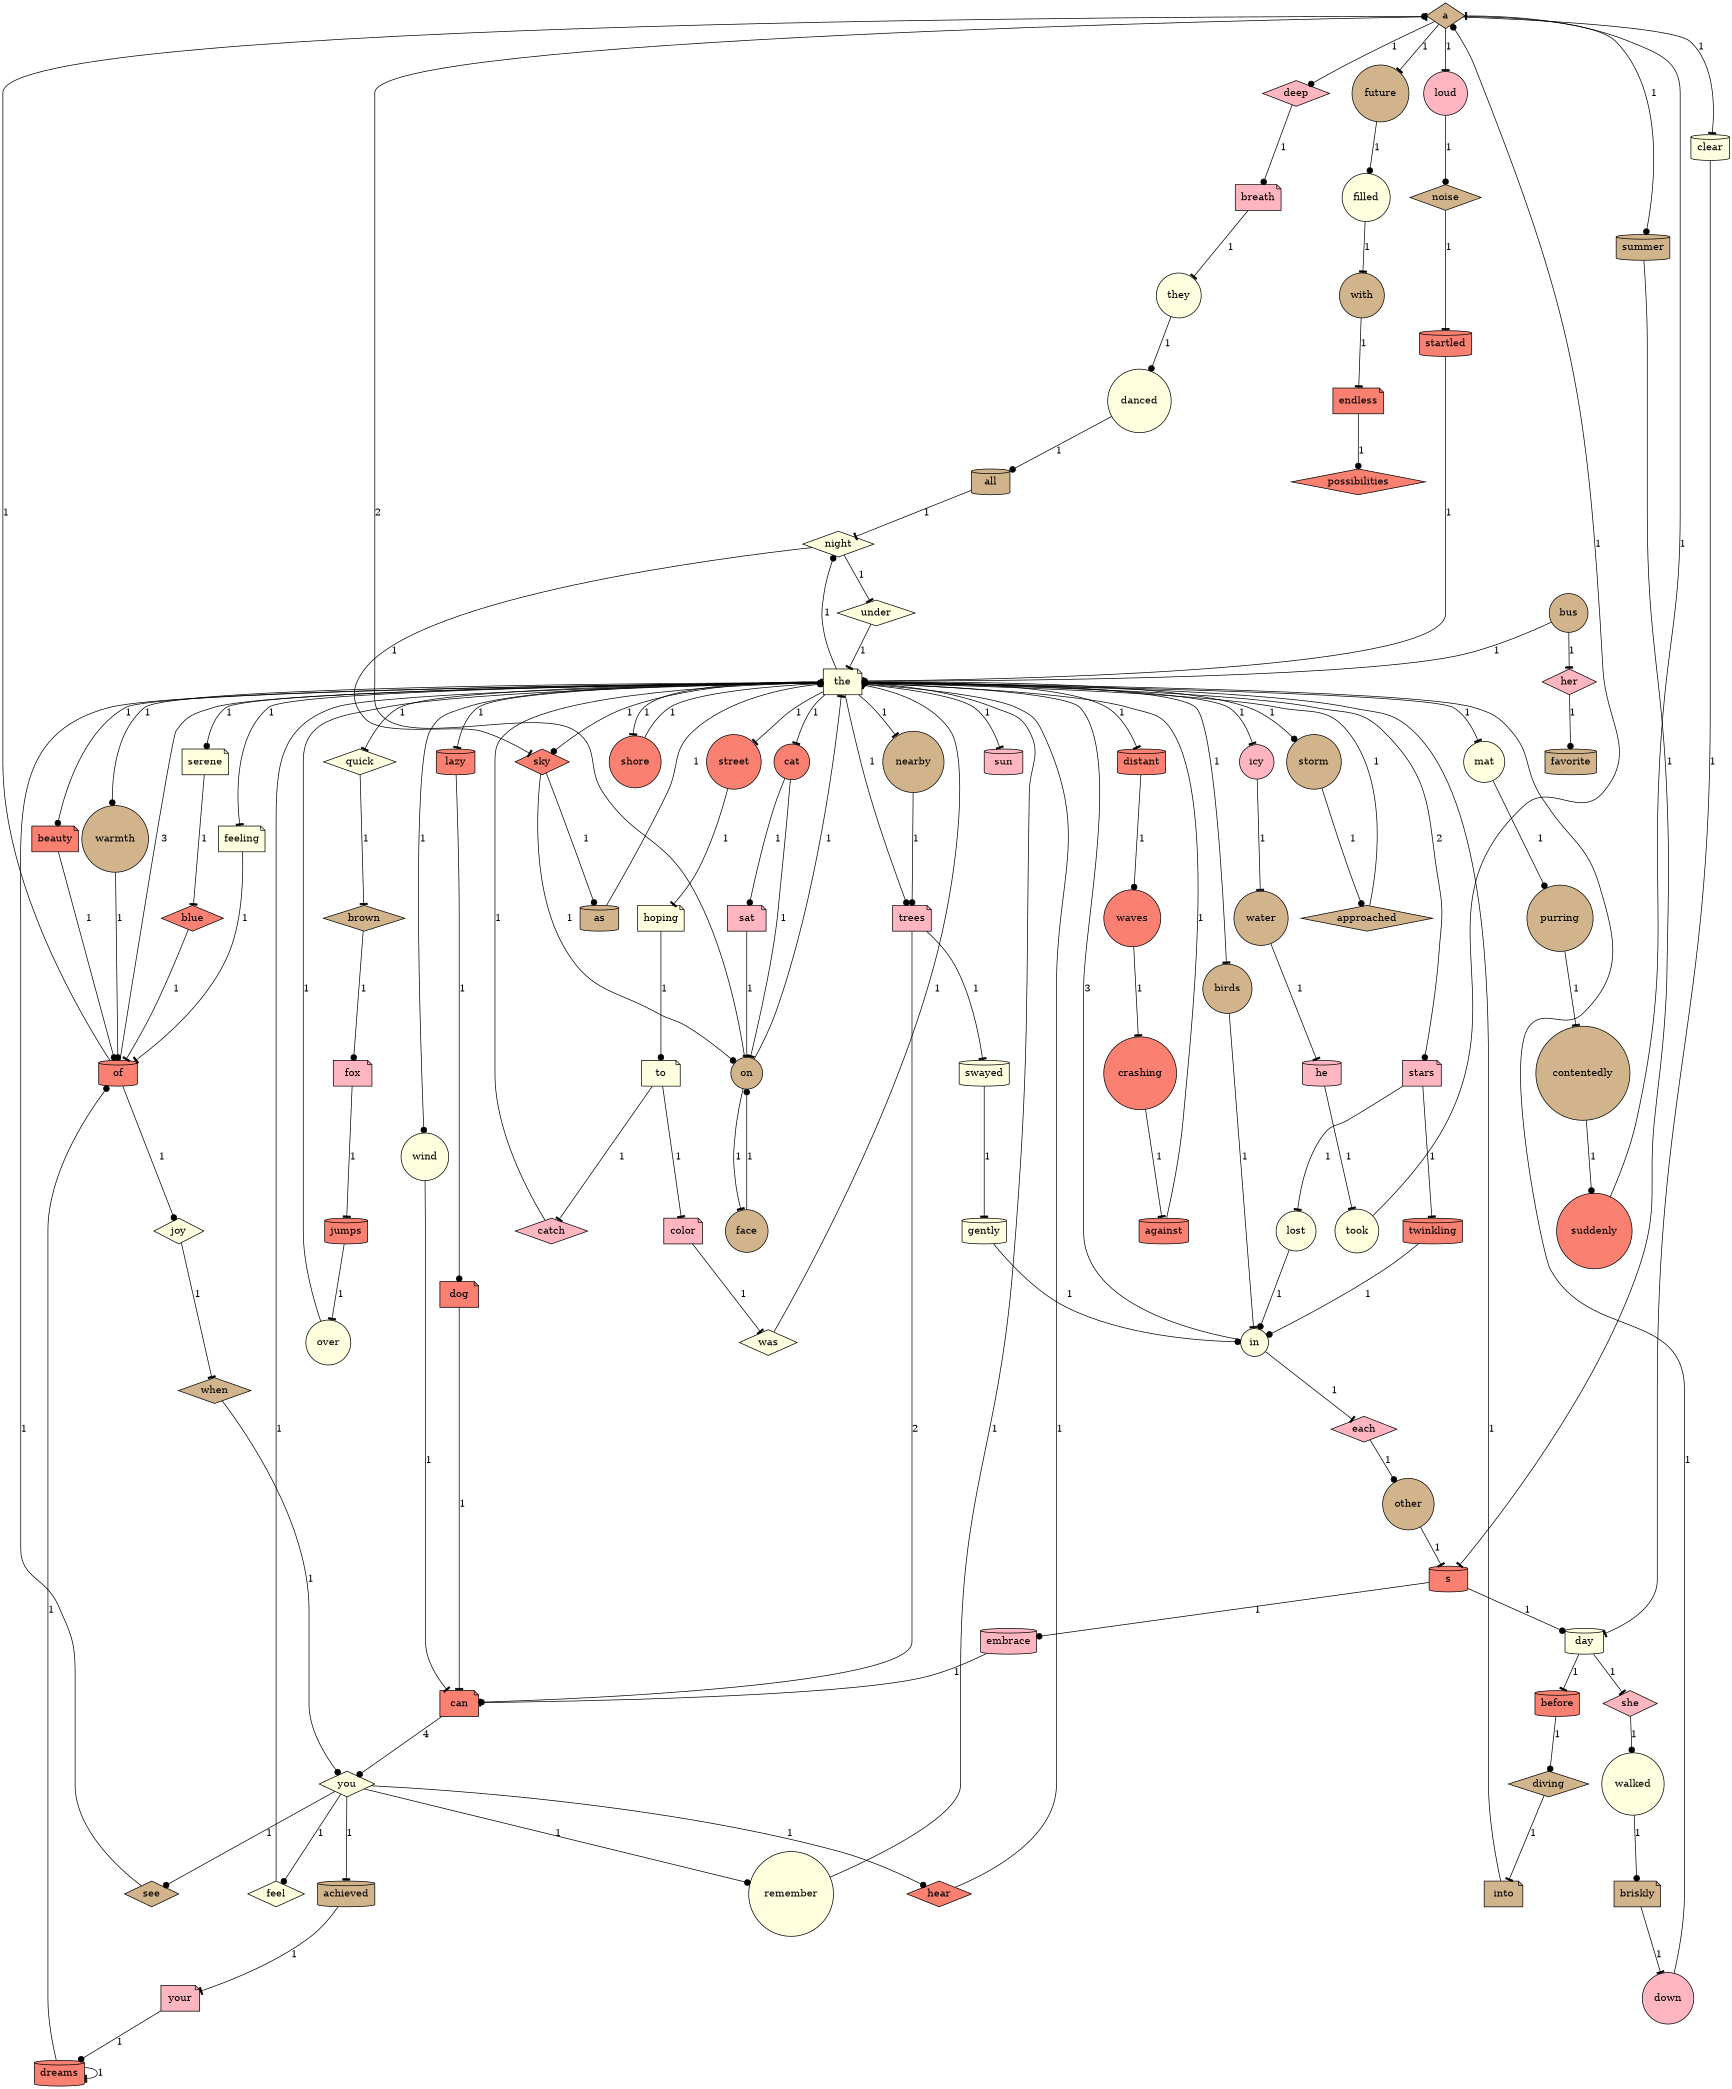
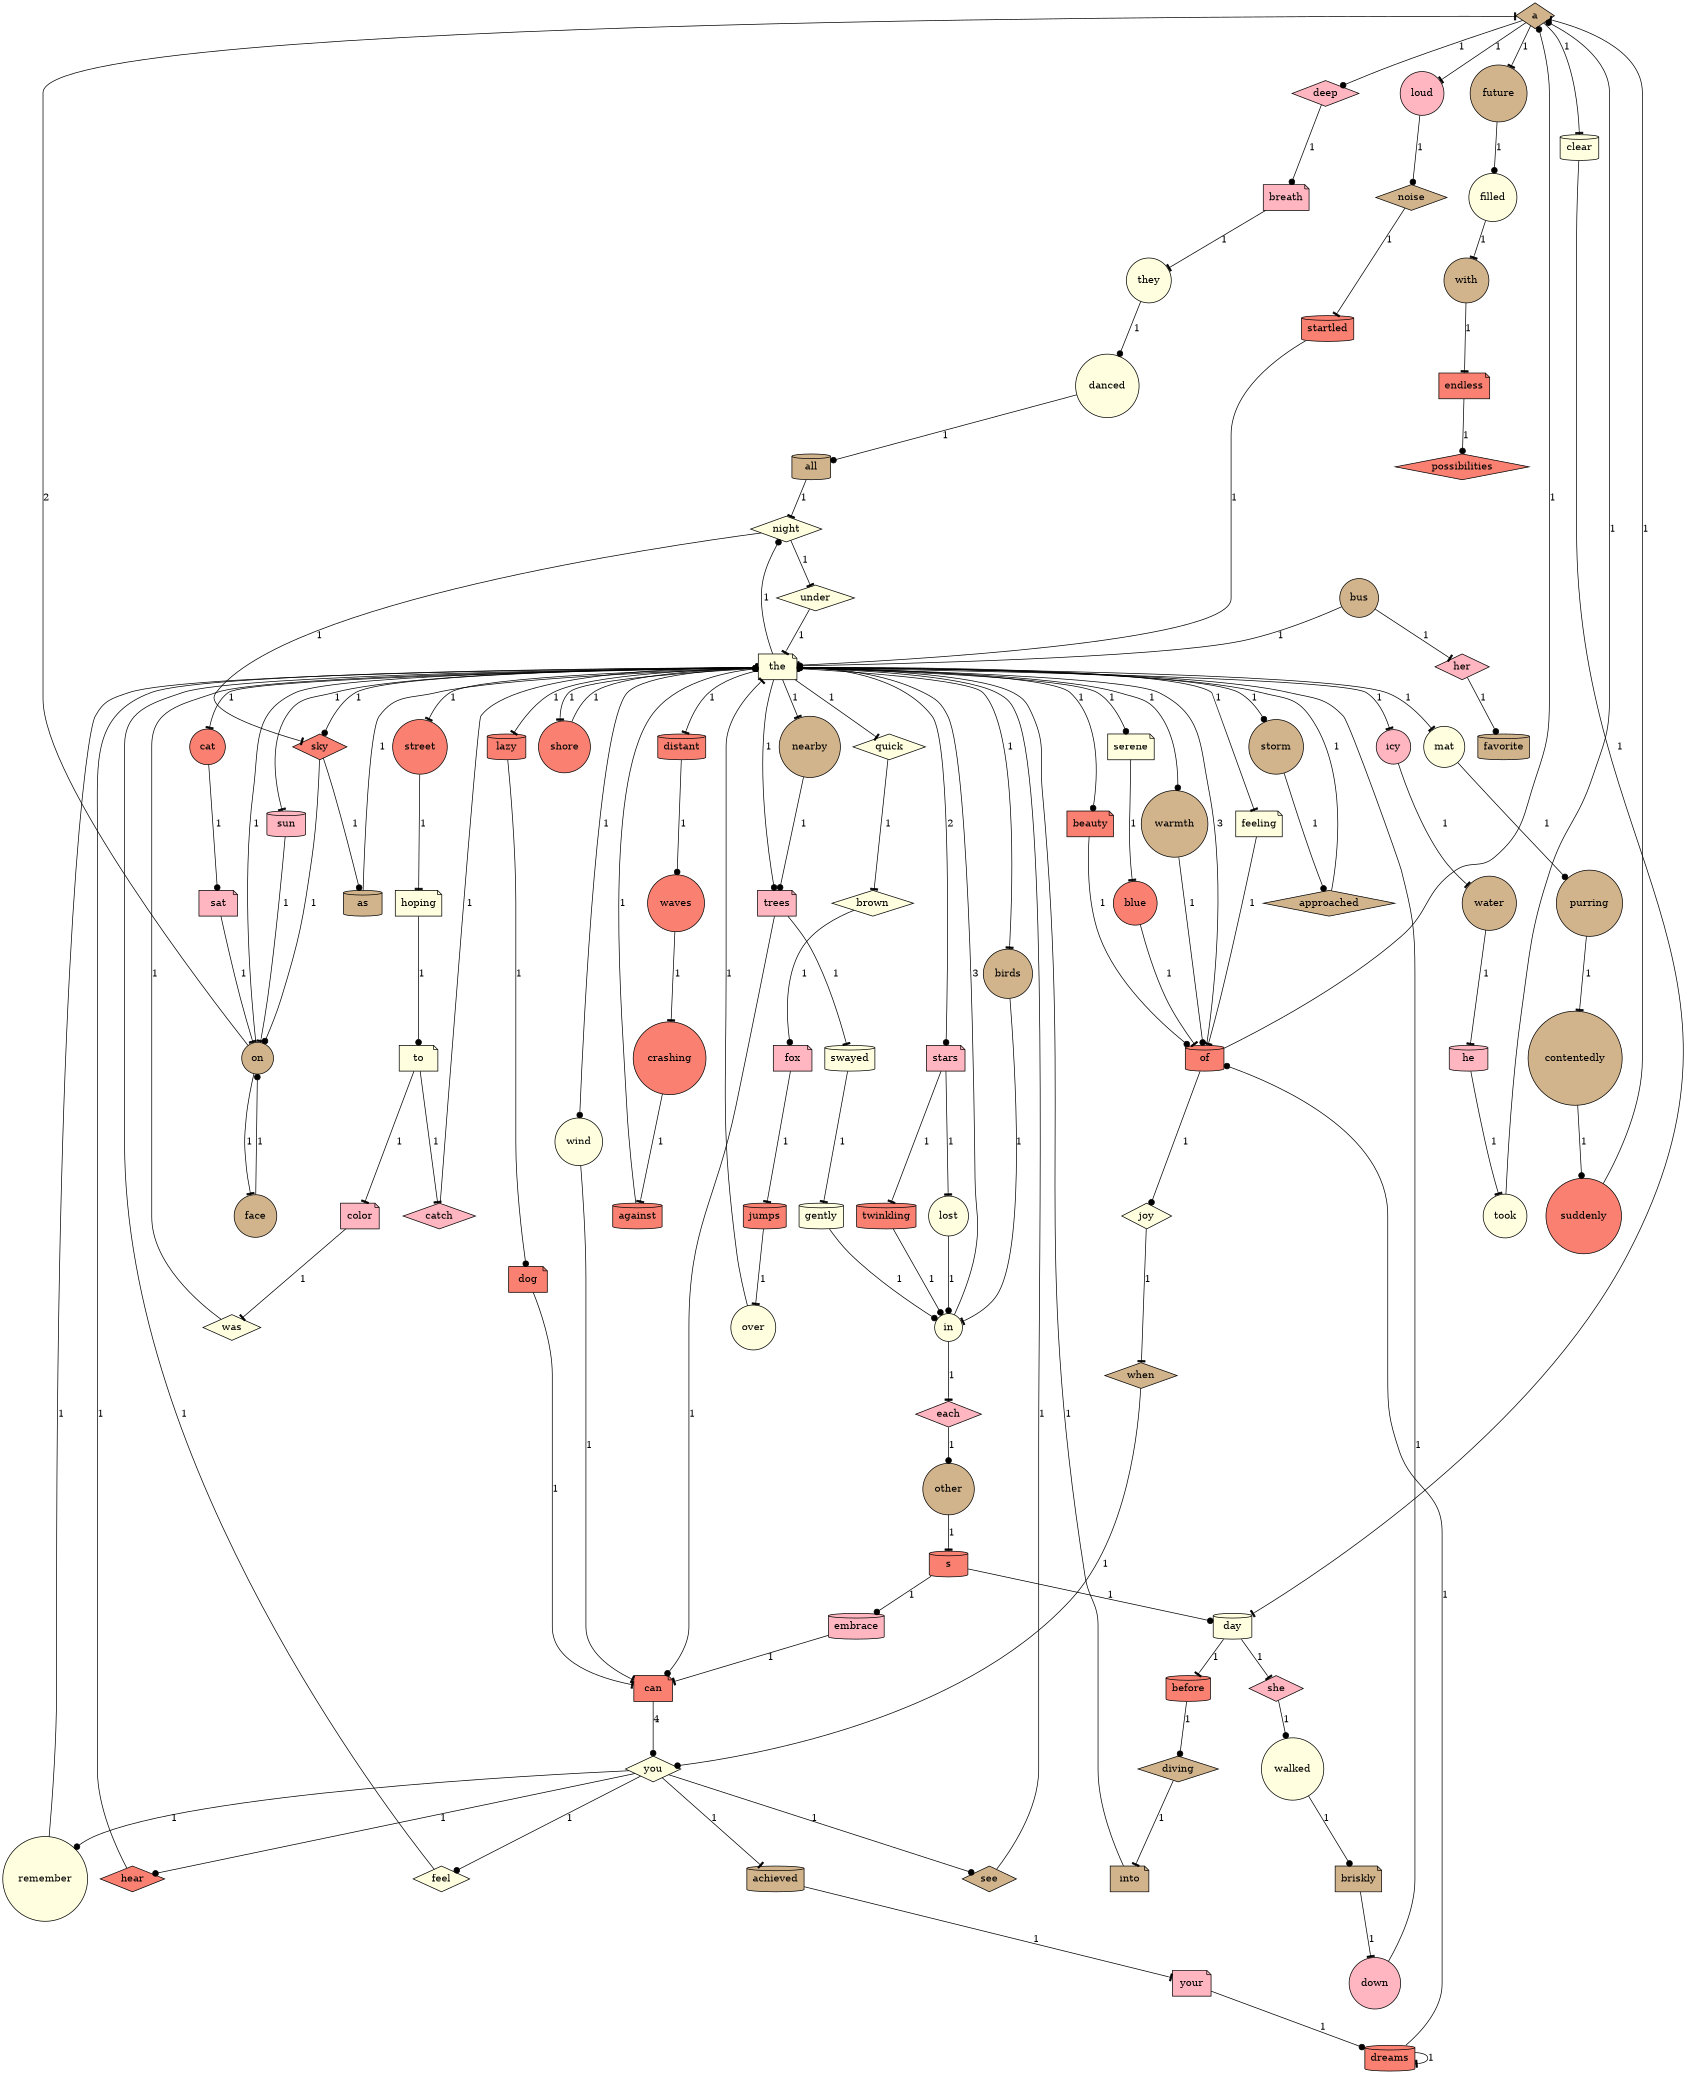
node "summer": removed
node "blue": shape diamond -> circle
node "brown": fillcolor tan -> lightyellow
edge "cat" -> "on": now "sun" -> "on"
edge "trees" -> "can": label "2" -> "1"
